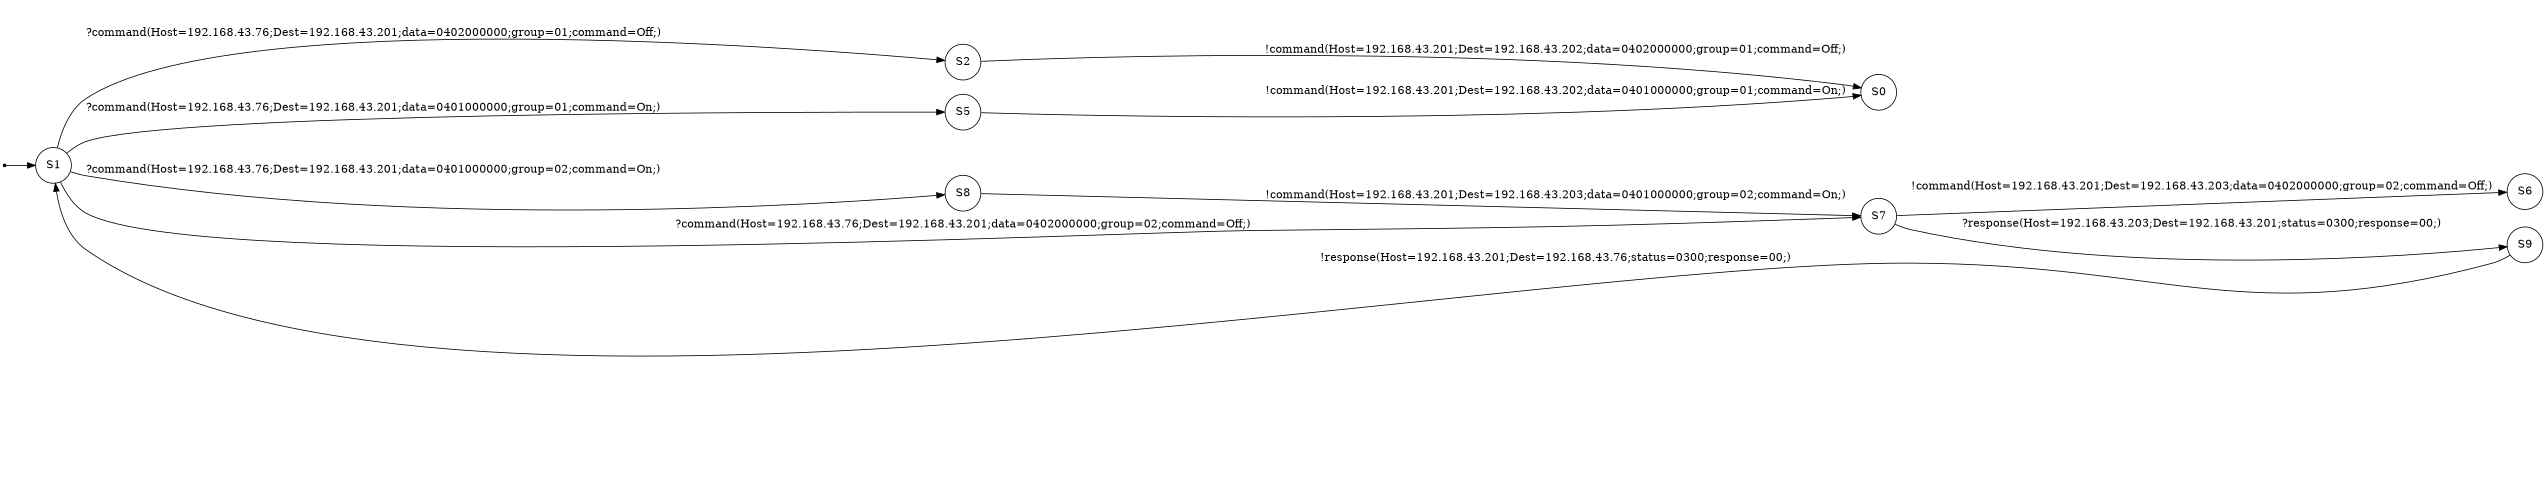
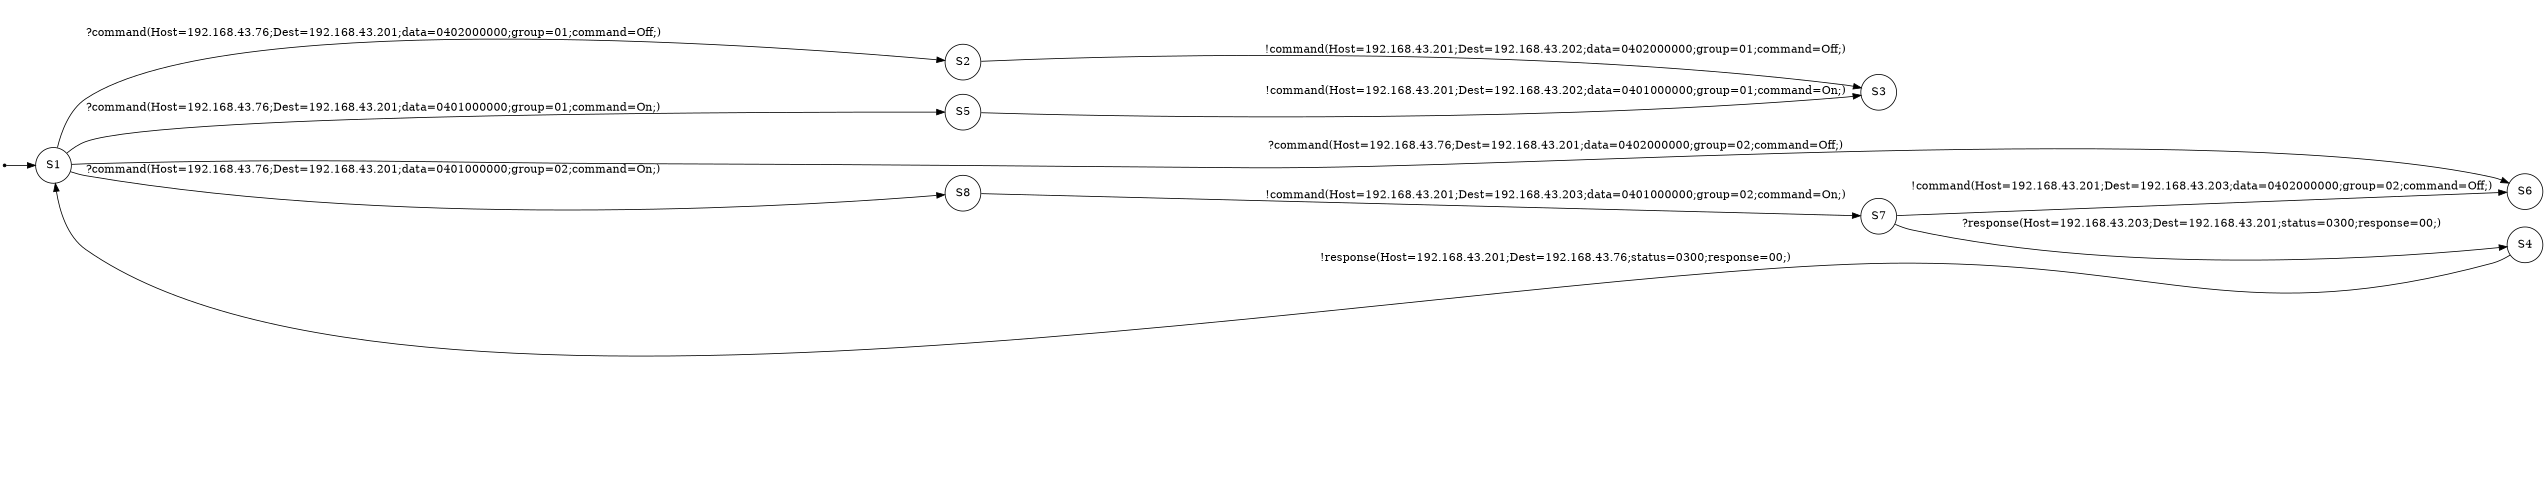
node "S0": label "S0" -> "S3"
edge "S1" -> "S7": now "S1" -> "S6"
node "S9": label "S9" -> "S4"
